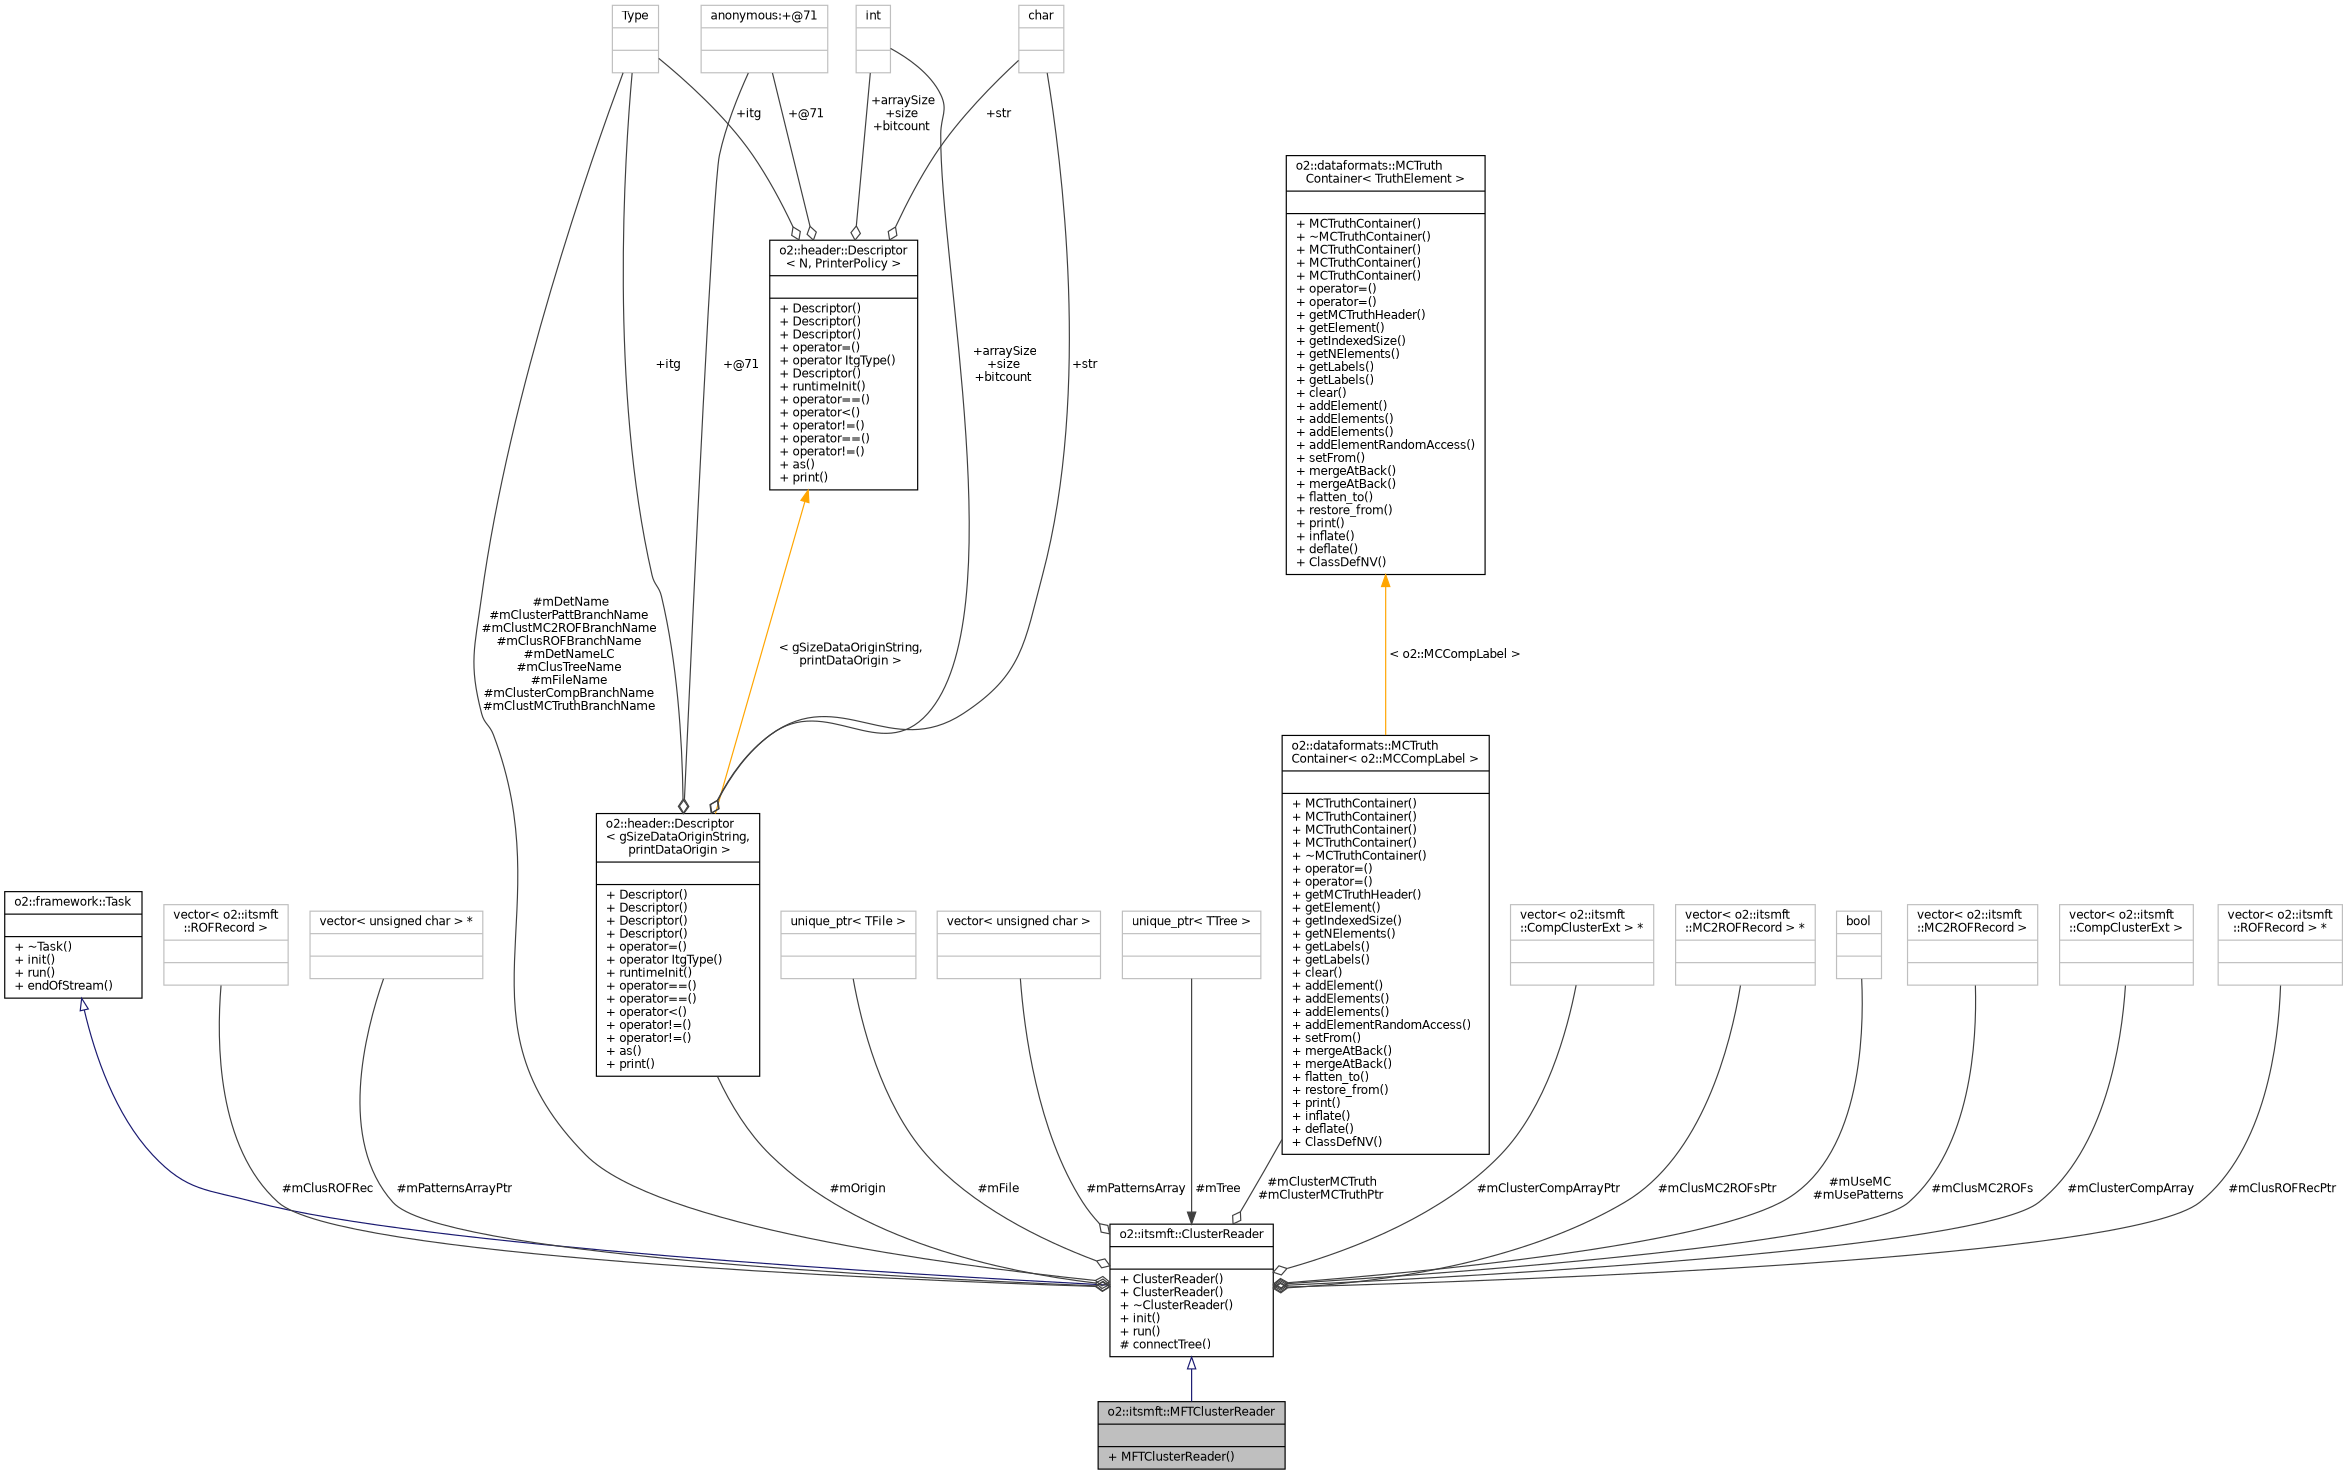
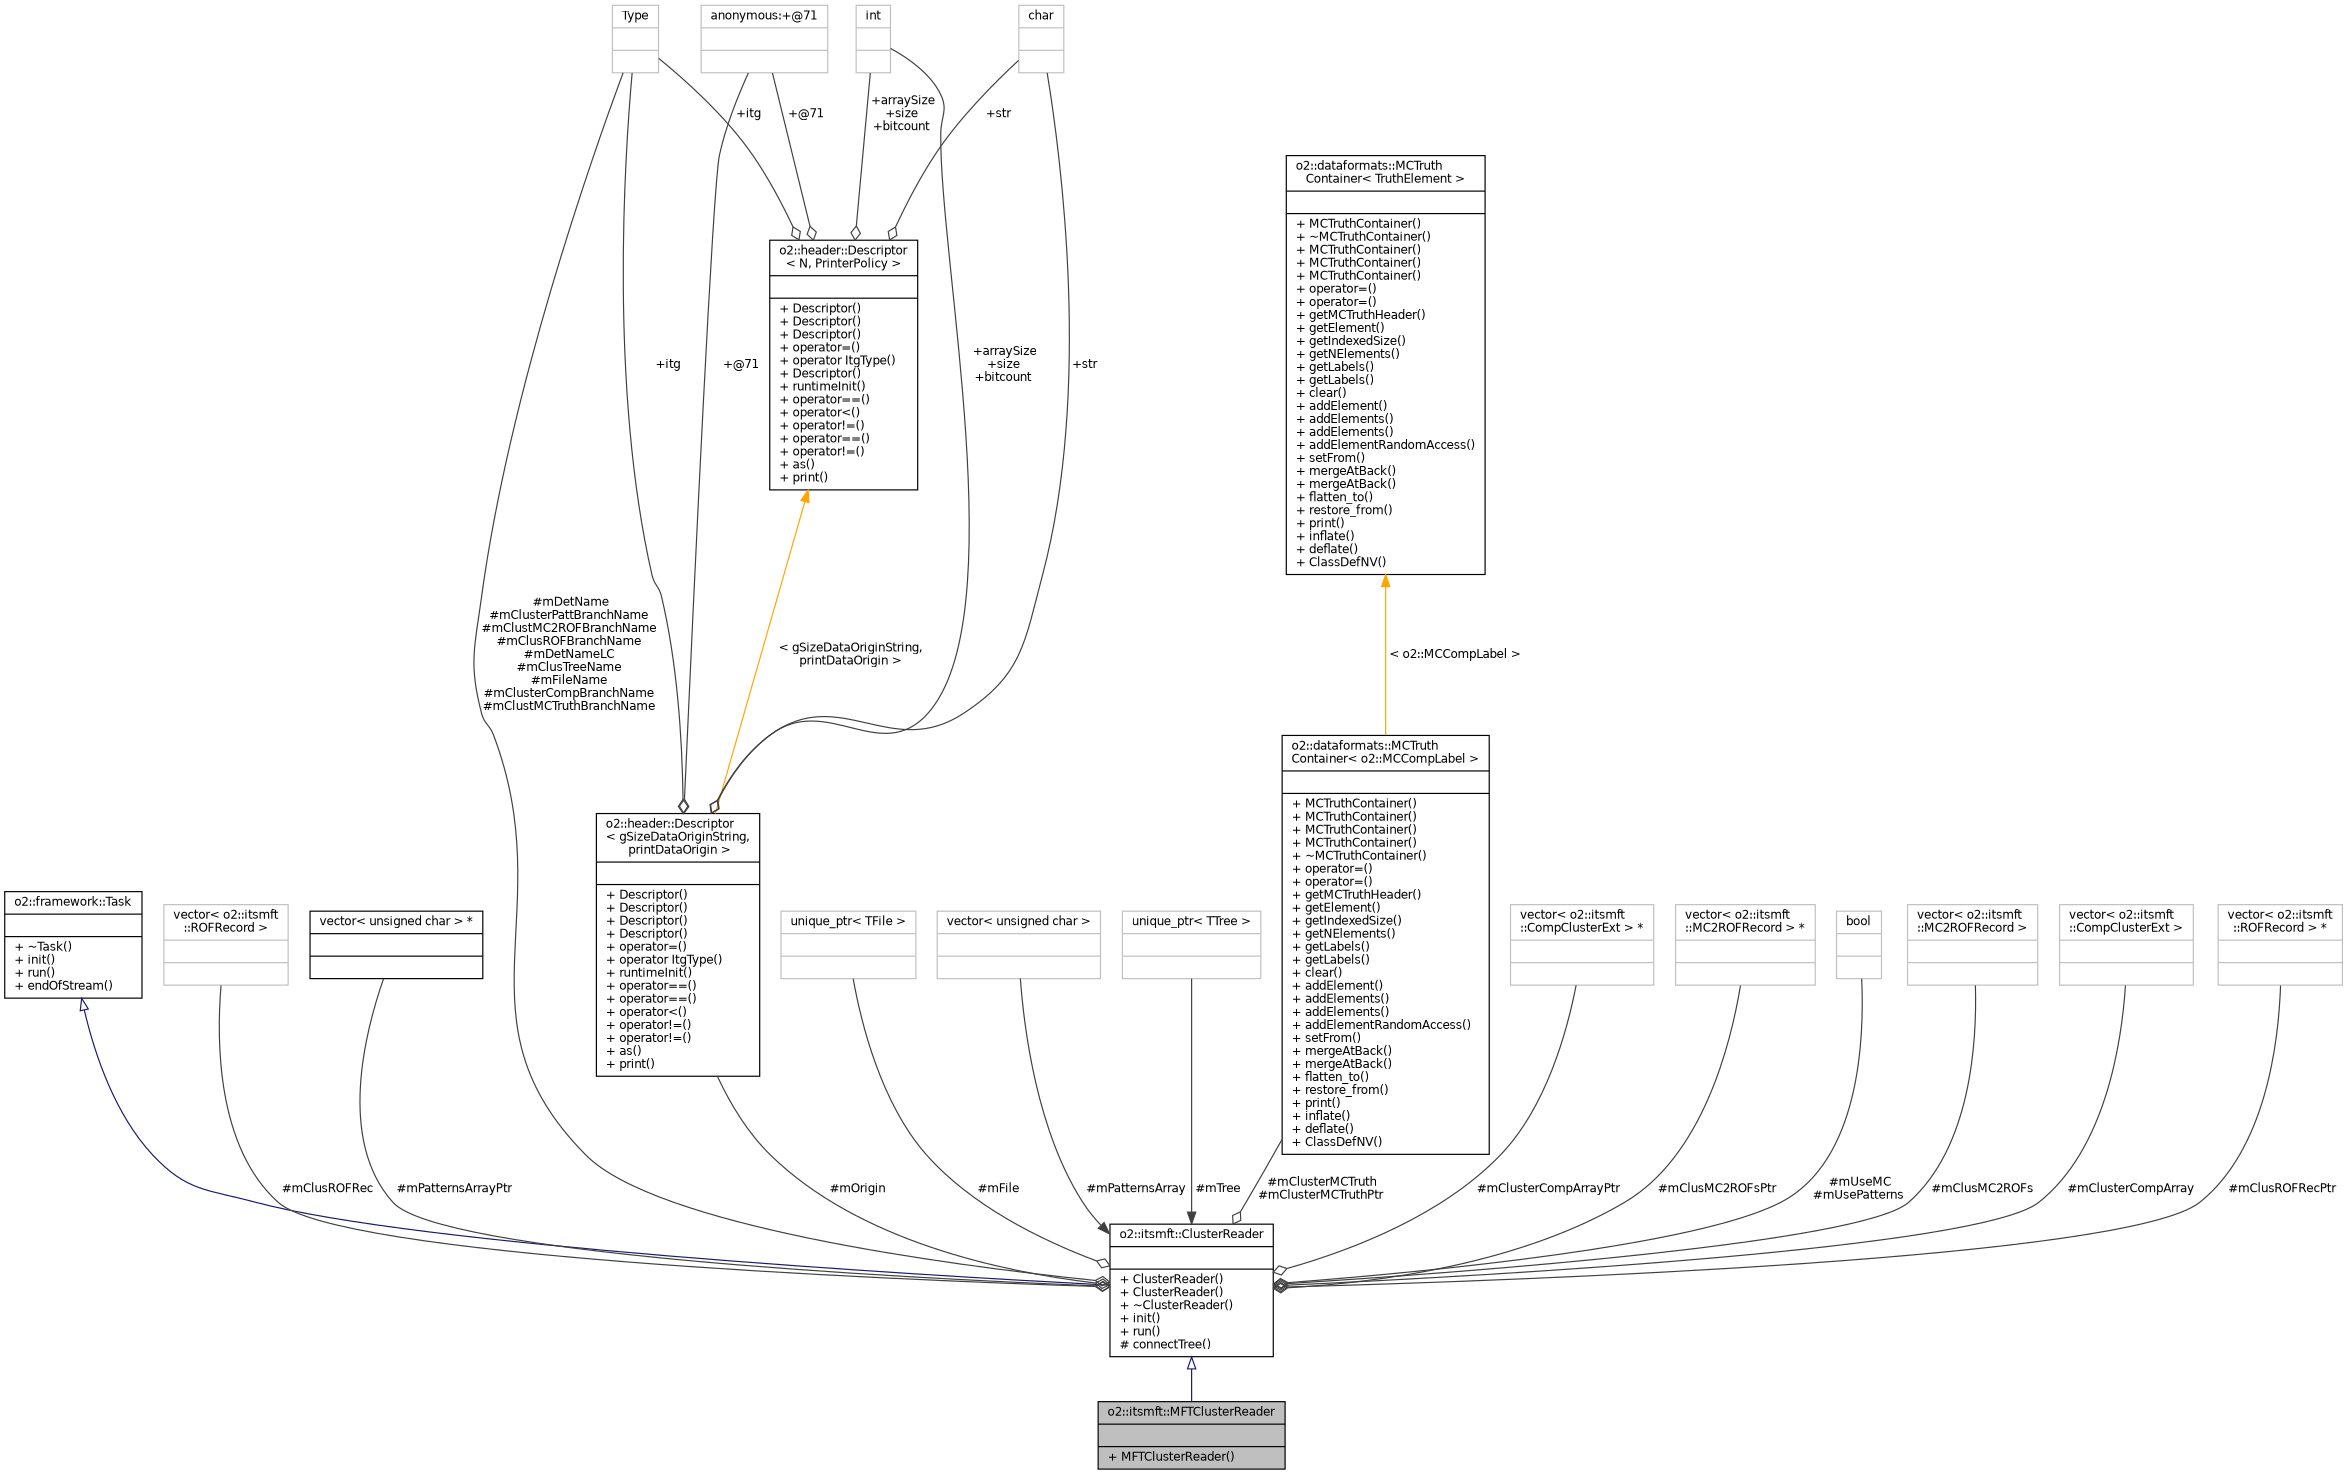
node "vector< unsigned char > *": color grey75 -> black
edge "vector< unsigned char >" -> "o2::itsmft::ClusterReader": arrowhead odiamond -> normal
